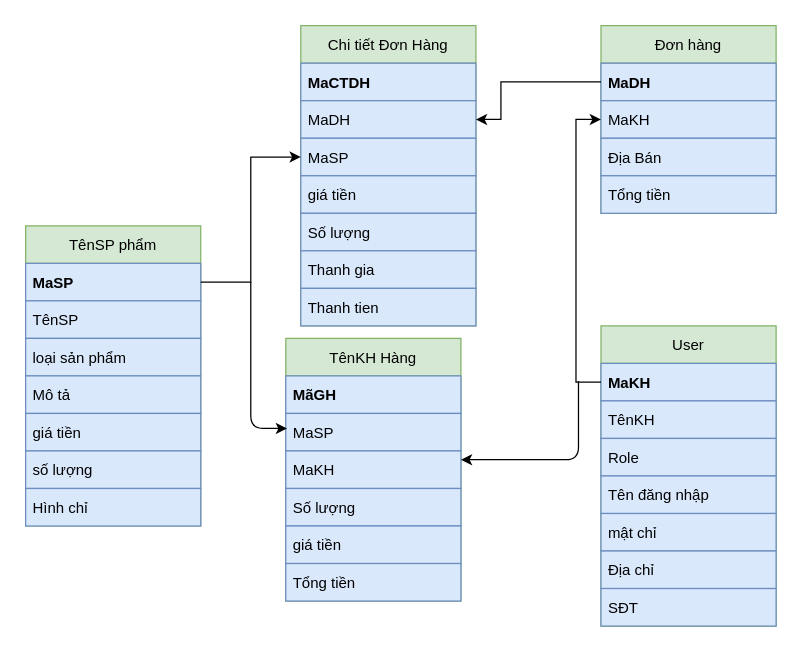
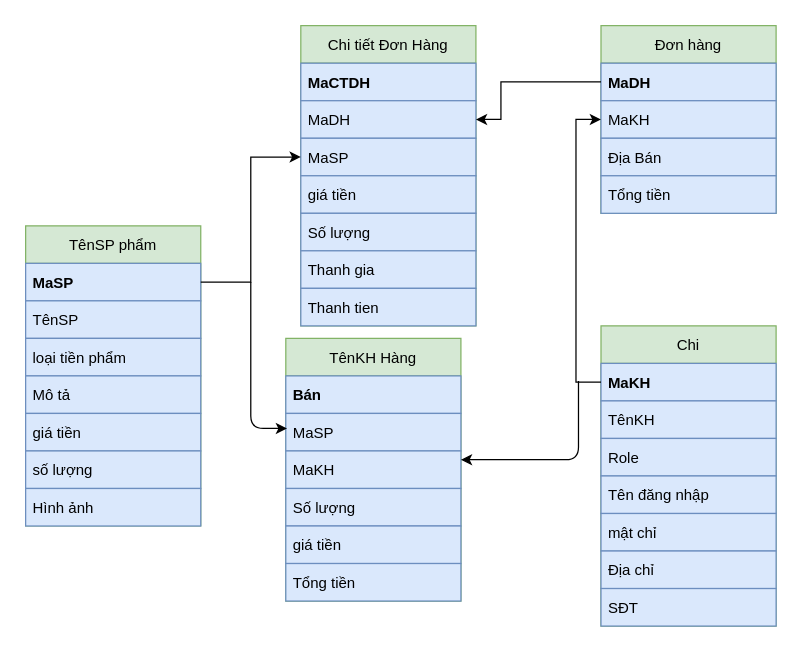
node "User": label "User" -> "Chi"
node "loại sản phẩm": label "loại sản phẩm" -> "loại tiền phẩm"
node "MãGH": label "MãGH" -> "Bán"
node "Hình chỉ": label "Hình chỉ" -> "Hình ảnh"
